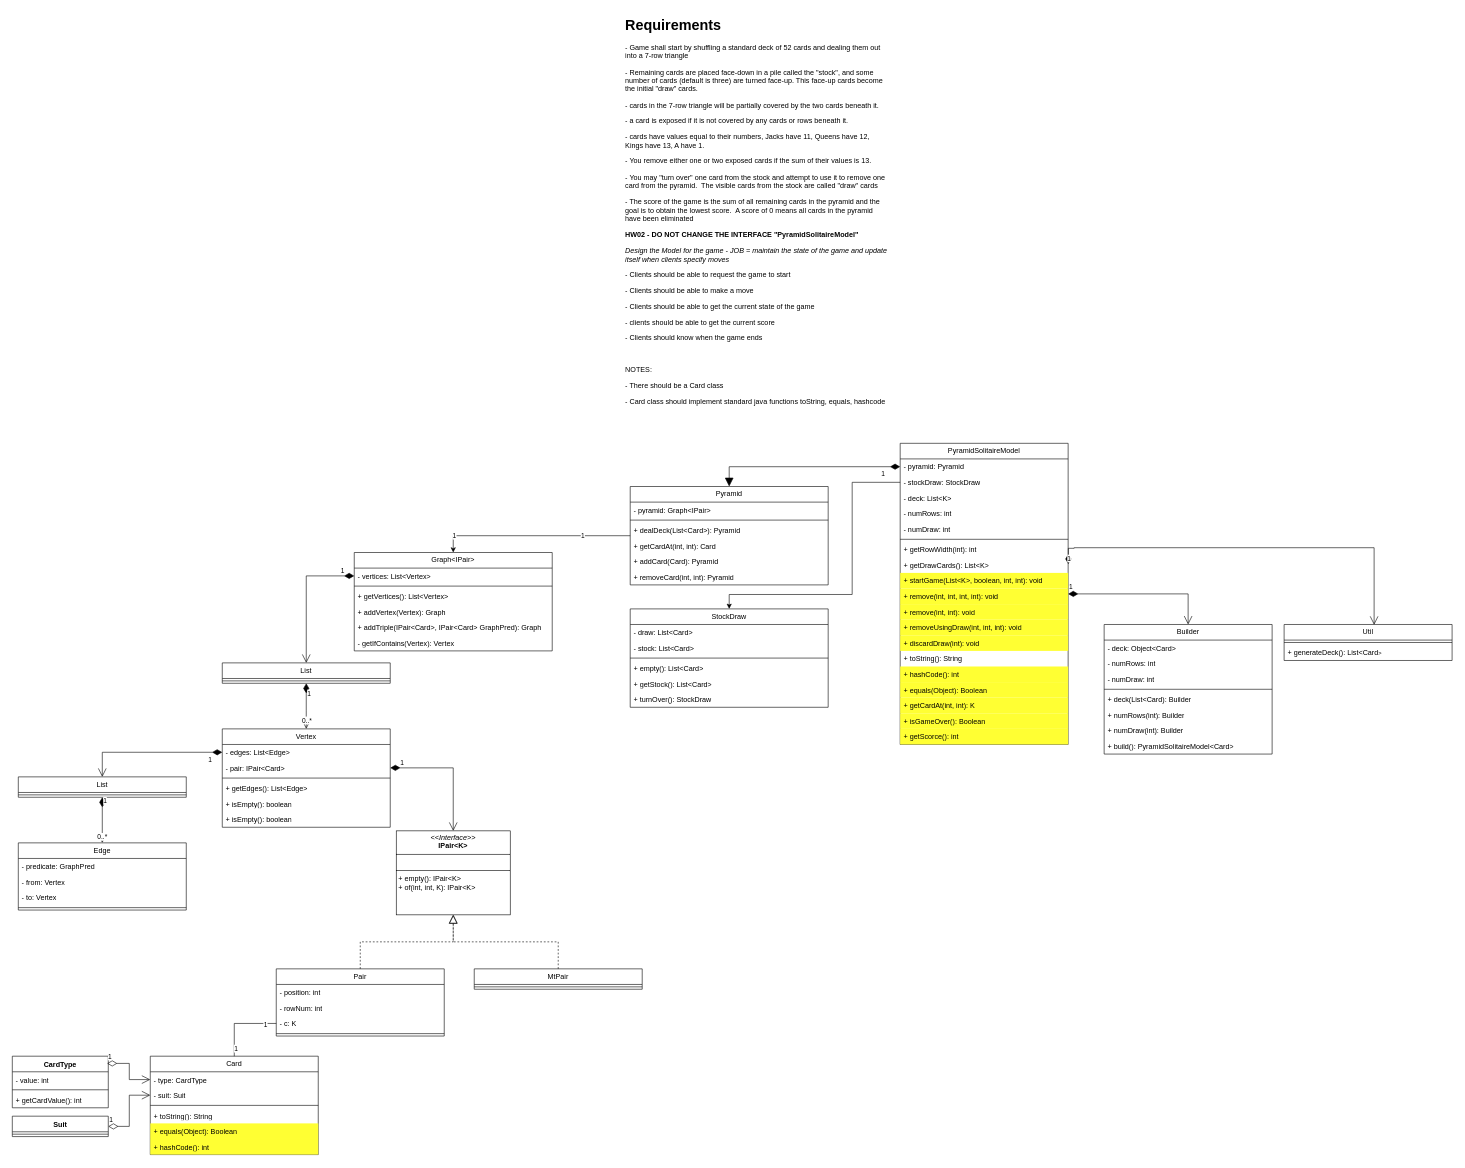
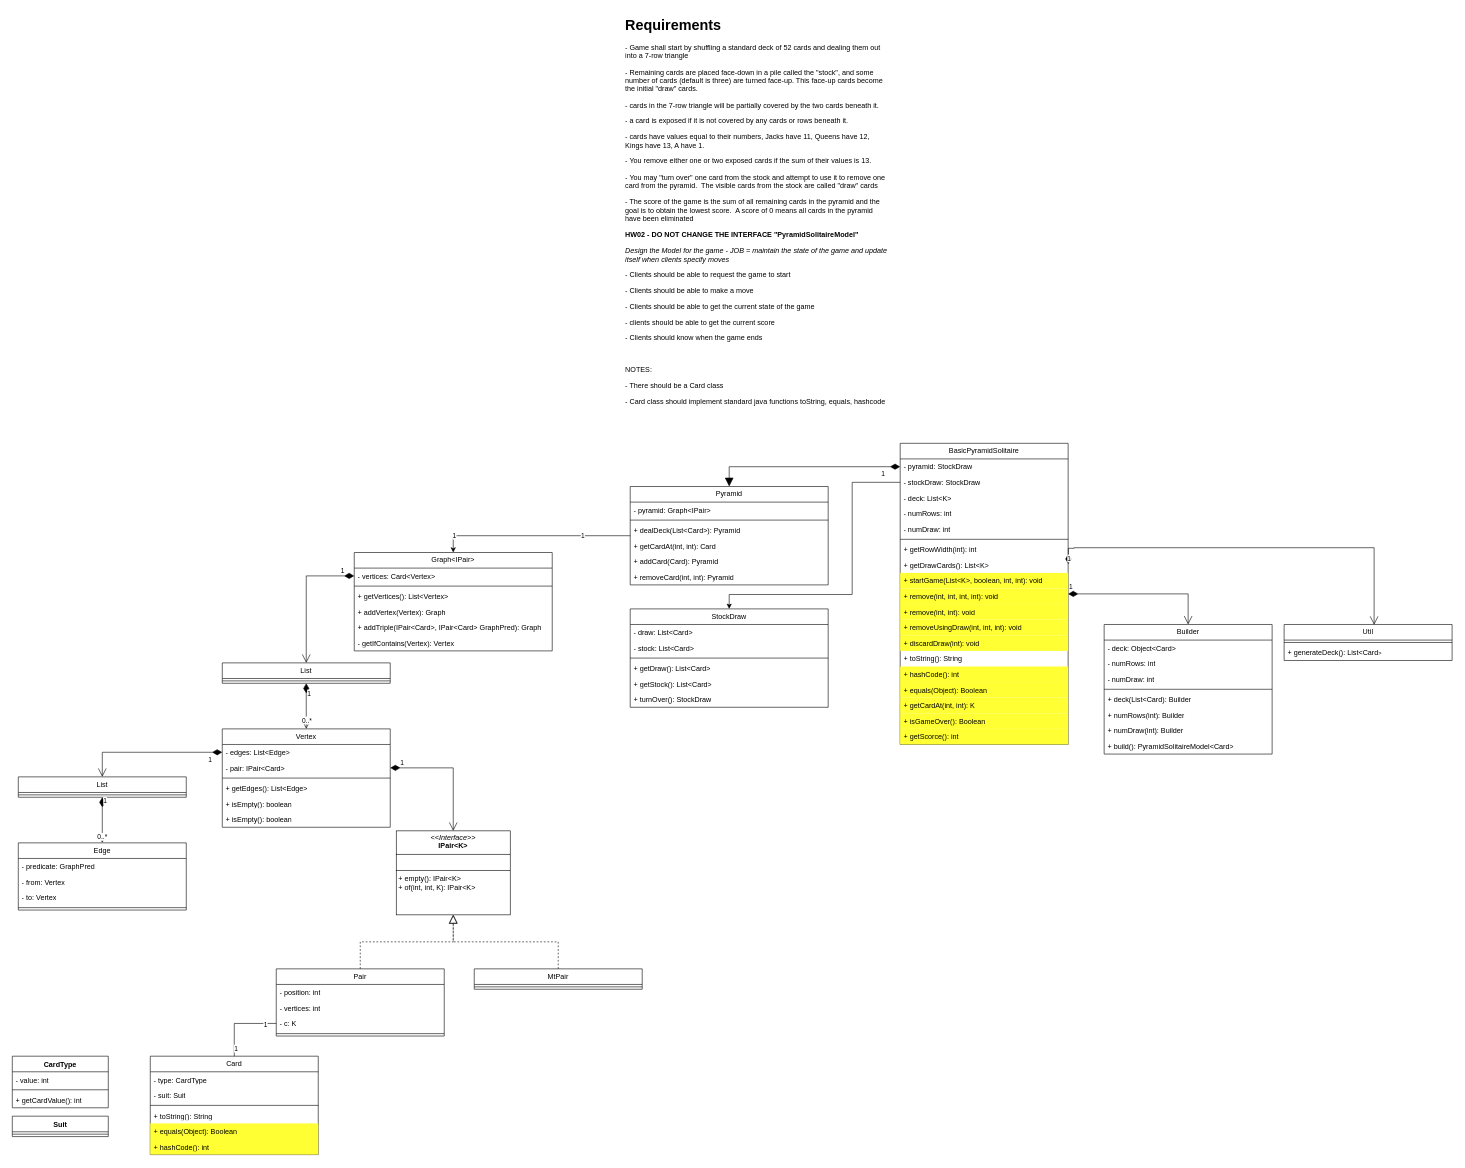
node "PyramidSolitaireModel": label "PyramidSolitaireModel" -> "BasicPyramidSolitaire"
node "- pyramid: Pyramid": label "- pyramid: Pyramid" -> "- pyramid: StockDraw"
node "- vertices: List<Vertex>": label "- vertices: List<Vertex>" -> "- vertices: Card<Vertex>"
node "+ empty(): List<Card>": label "+ empty(): List<Card>" -> "+ getDraw(): List<Card>"
node "- rowNum: int": label "- rowNum: int" -> "- vertices: int"
edge "- type: CardType" -- "CardType": removed, label "1"
edge "- suit: Suit" -- "Suit": removed, label "1"
